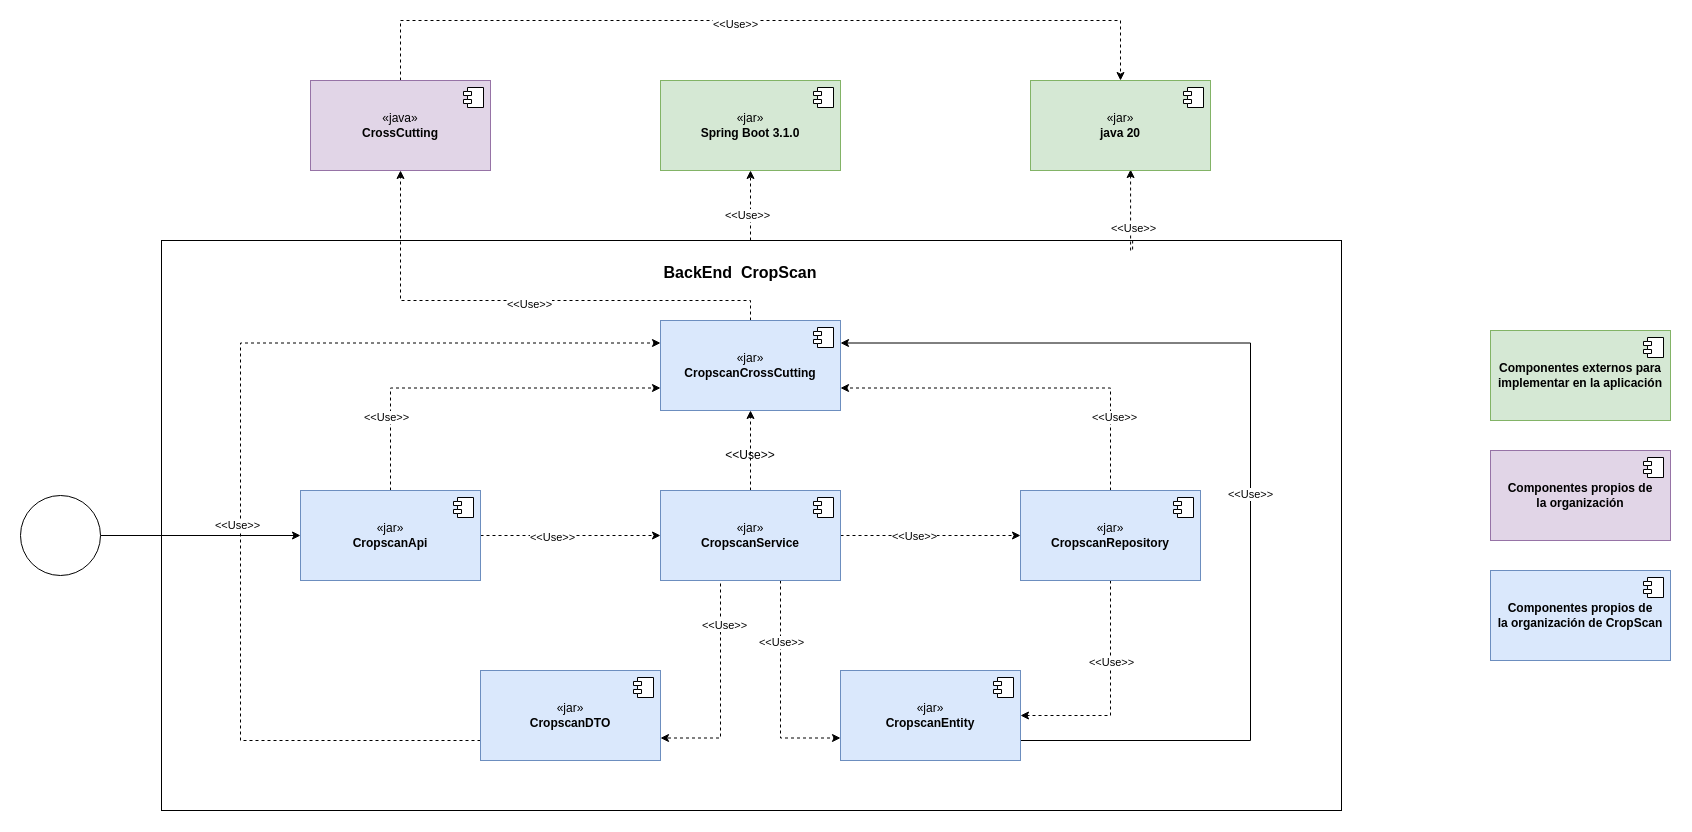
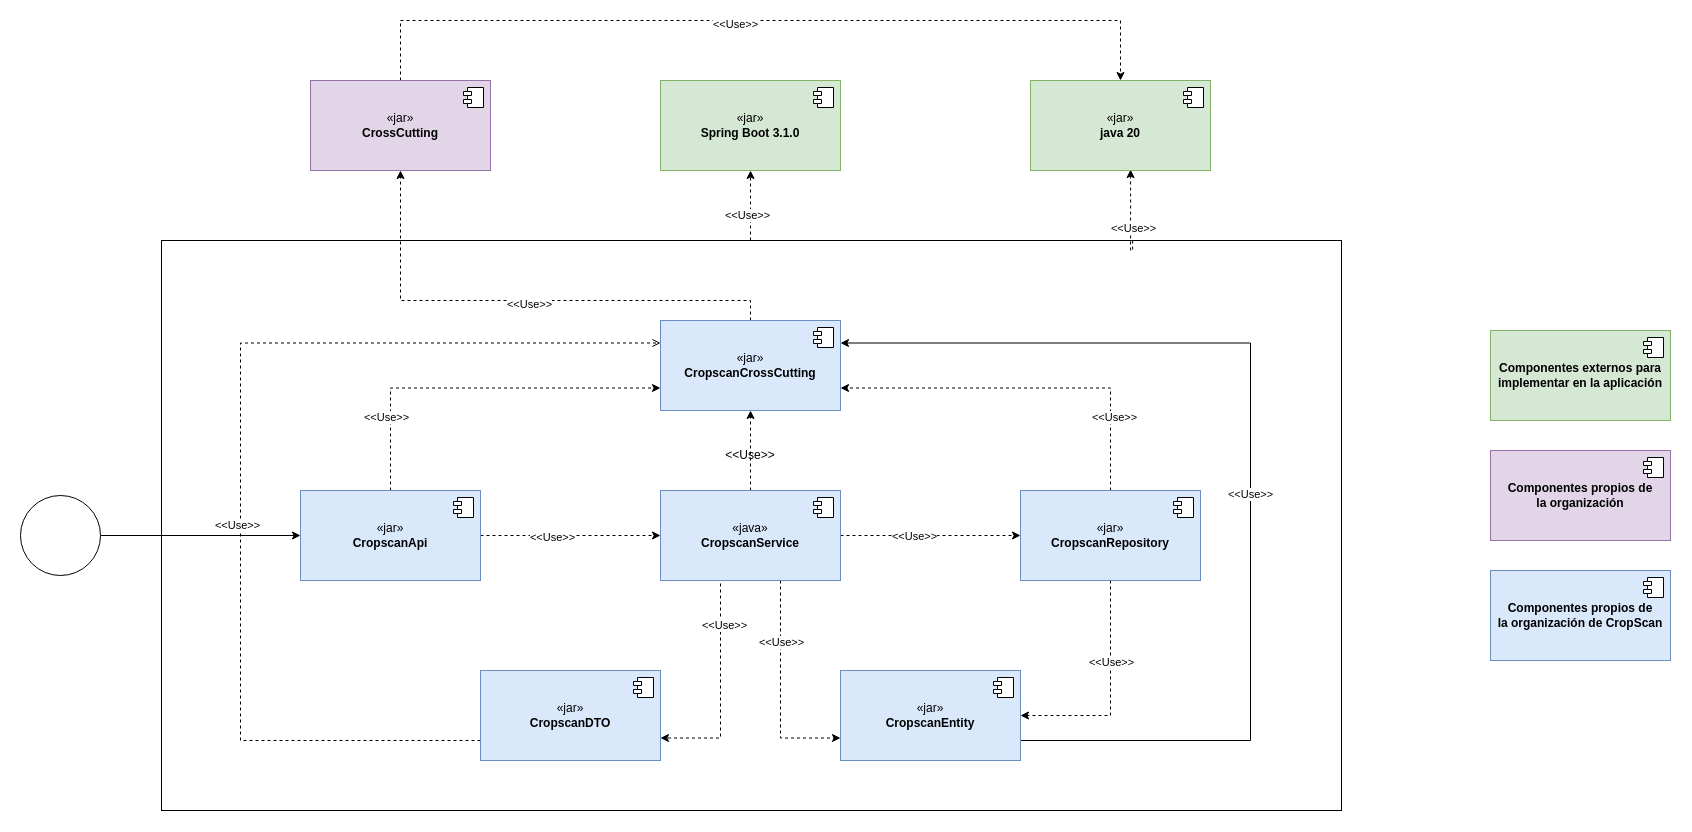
node "«java» CrossCutting": label "«java» CrossCutting" -> "«jar» CrossCutting"
node "BackEnd CropScan": removed
edge "«jar» CropscanDTO" -> "«jar» CropscanCrossCutting": arrowhead classic -> open
node "«jar» CropscanService": label "«jar» CropscanService" -> "«java» CropscanService"
